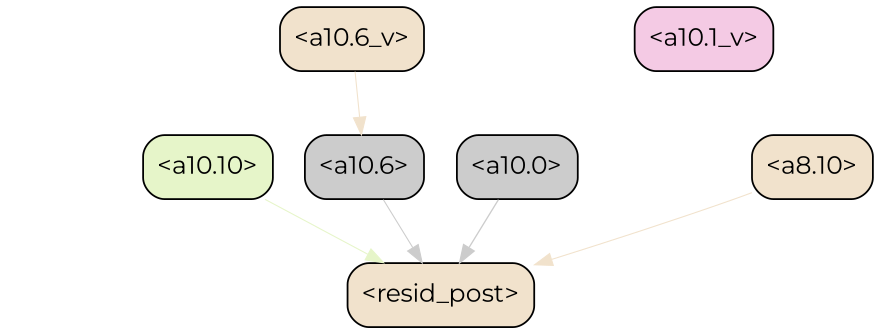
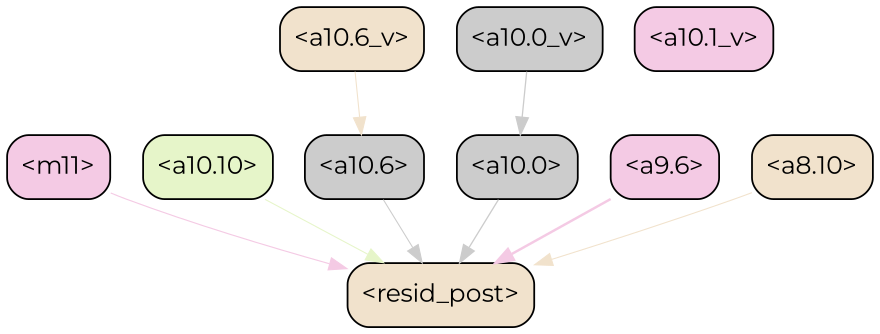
node "<a10.0_v>": added
node "<m11>": added
node "<a9.6>": added
